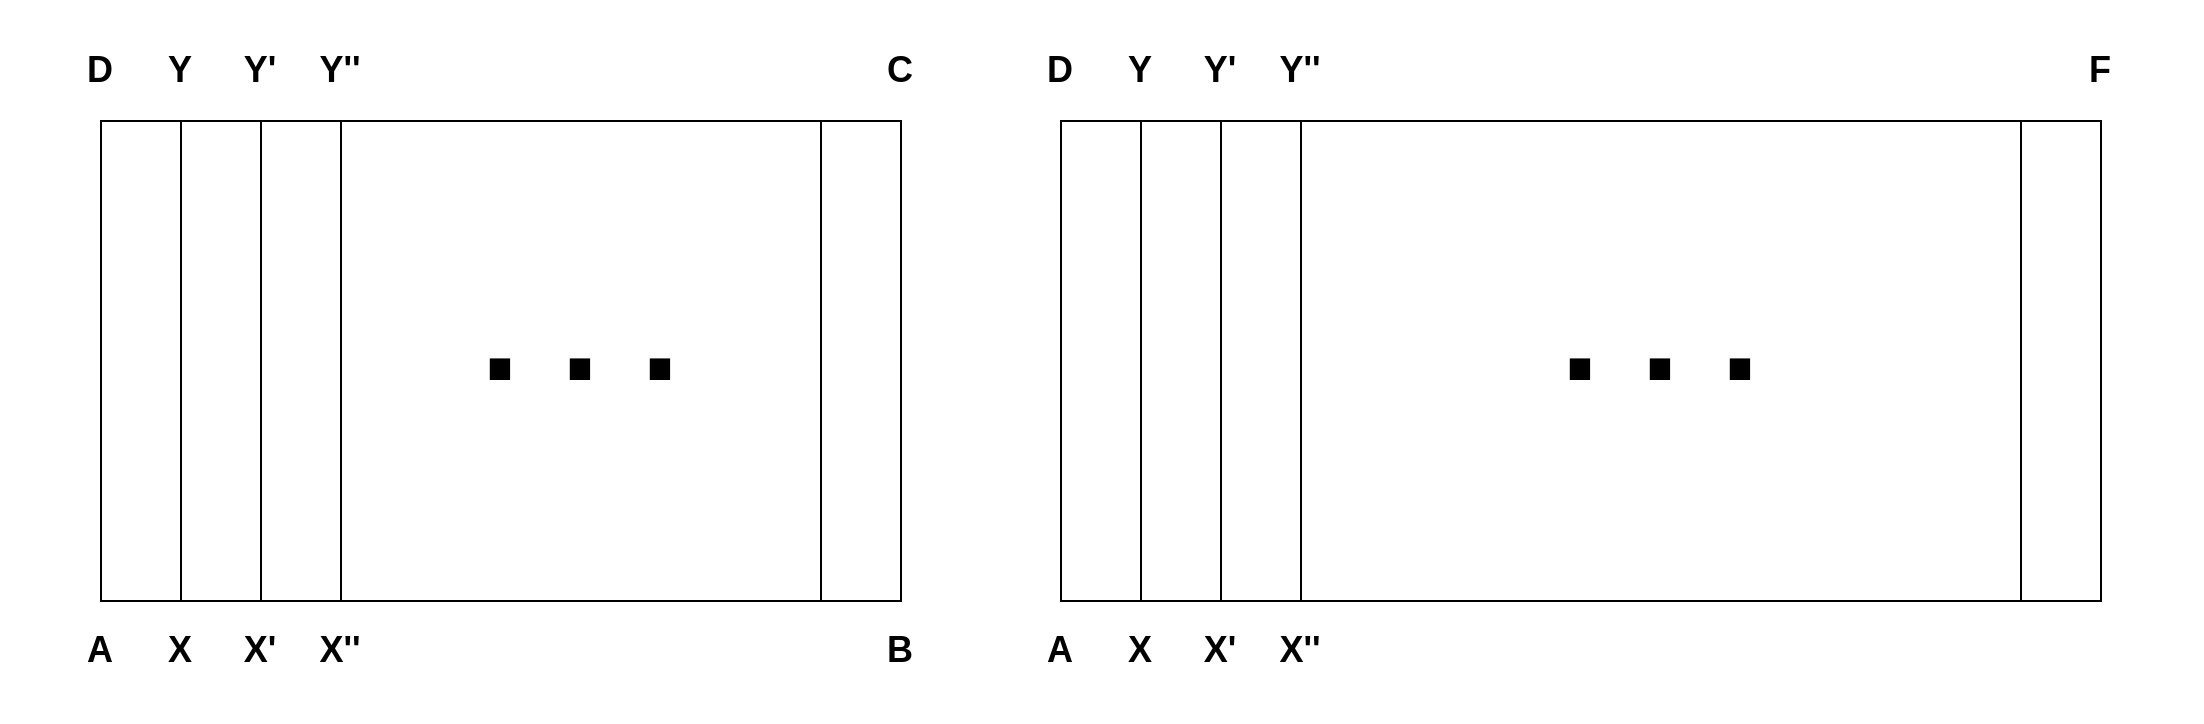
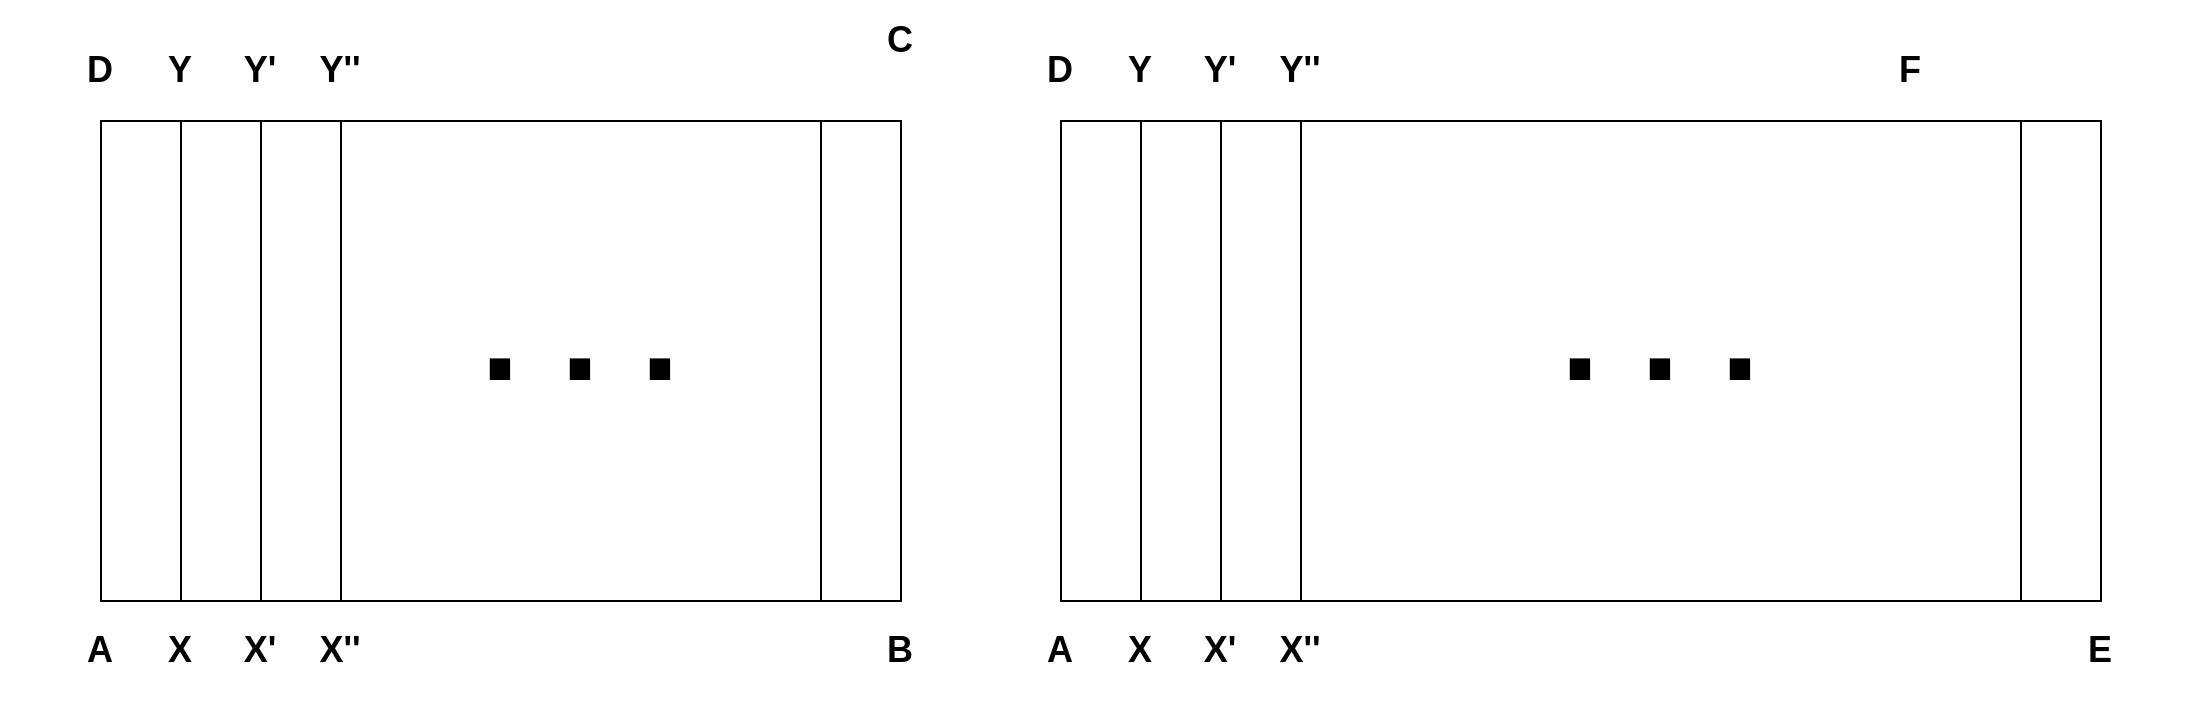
node "C": moved (901, 71) -> (901, 41)
node "F": moved (2101, 71) -> (1911, 71)
node "E": added
